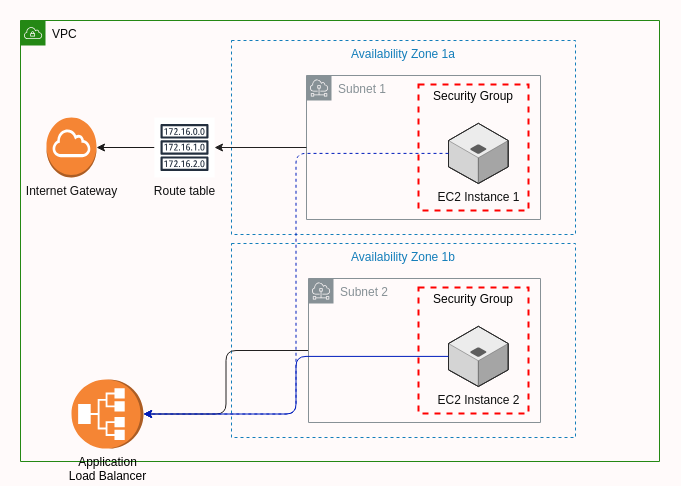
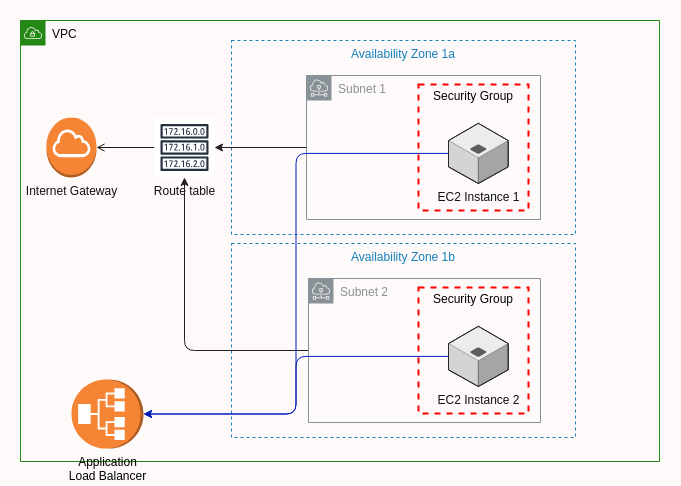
edge "Route table" -> "Internet Gateway": arrowhead classic -> open
edge "EC2 Instance 1" -> "Application Load Balancer": style dashed -> solid
edge "Subnet 2" -> "Application Load Balancer": now "Subnet 2" -> "Route table"
